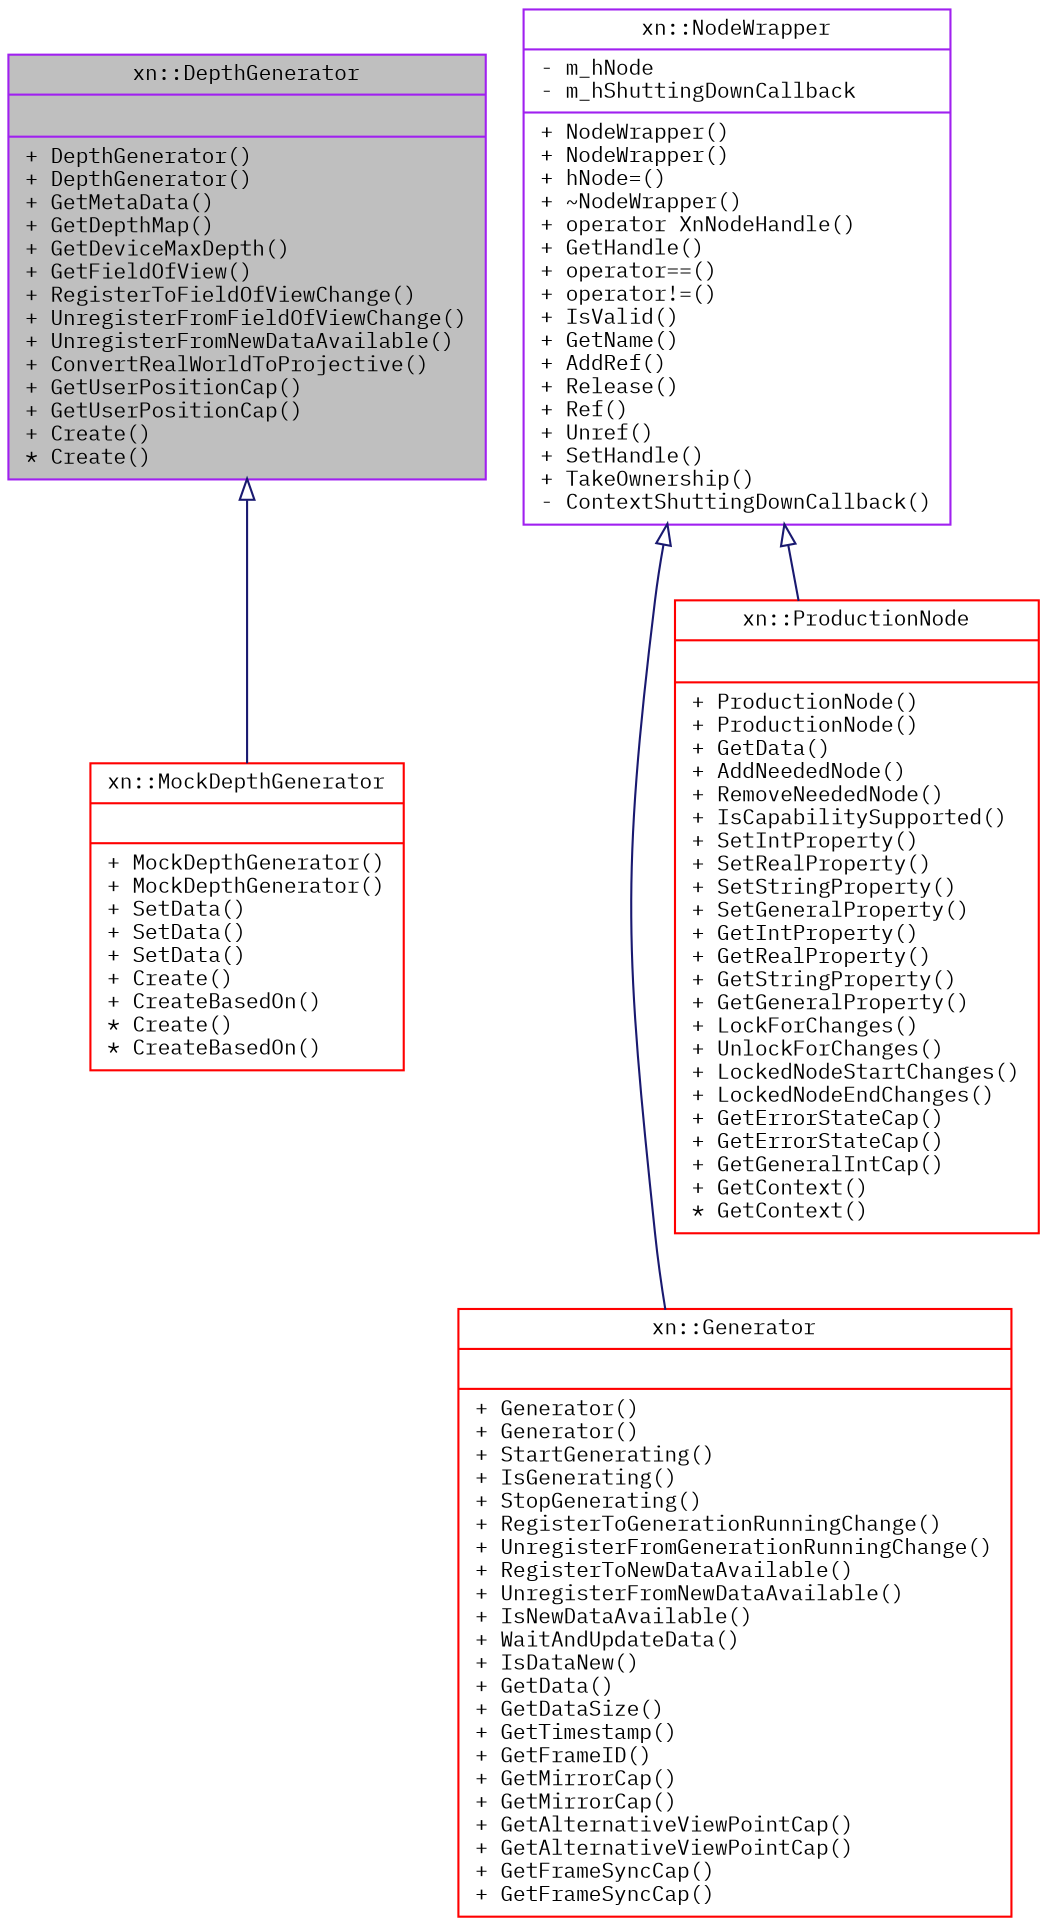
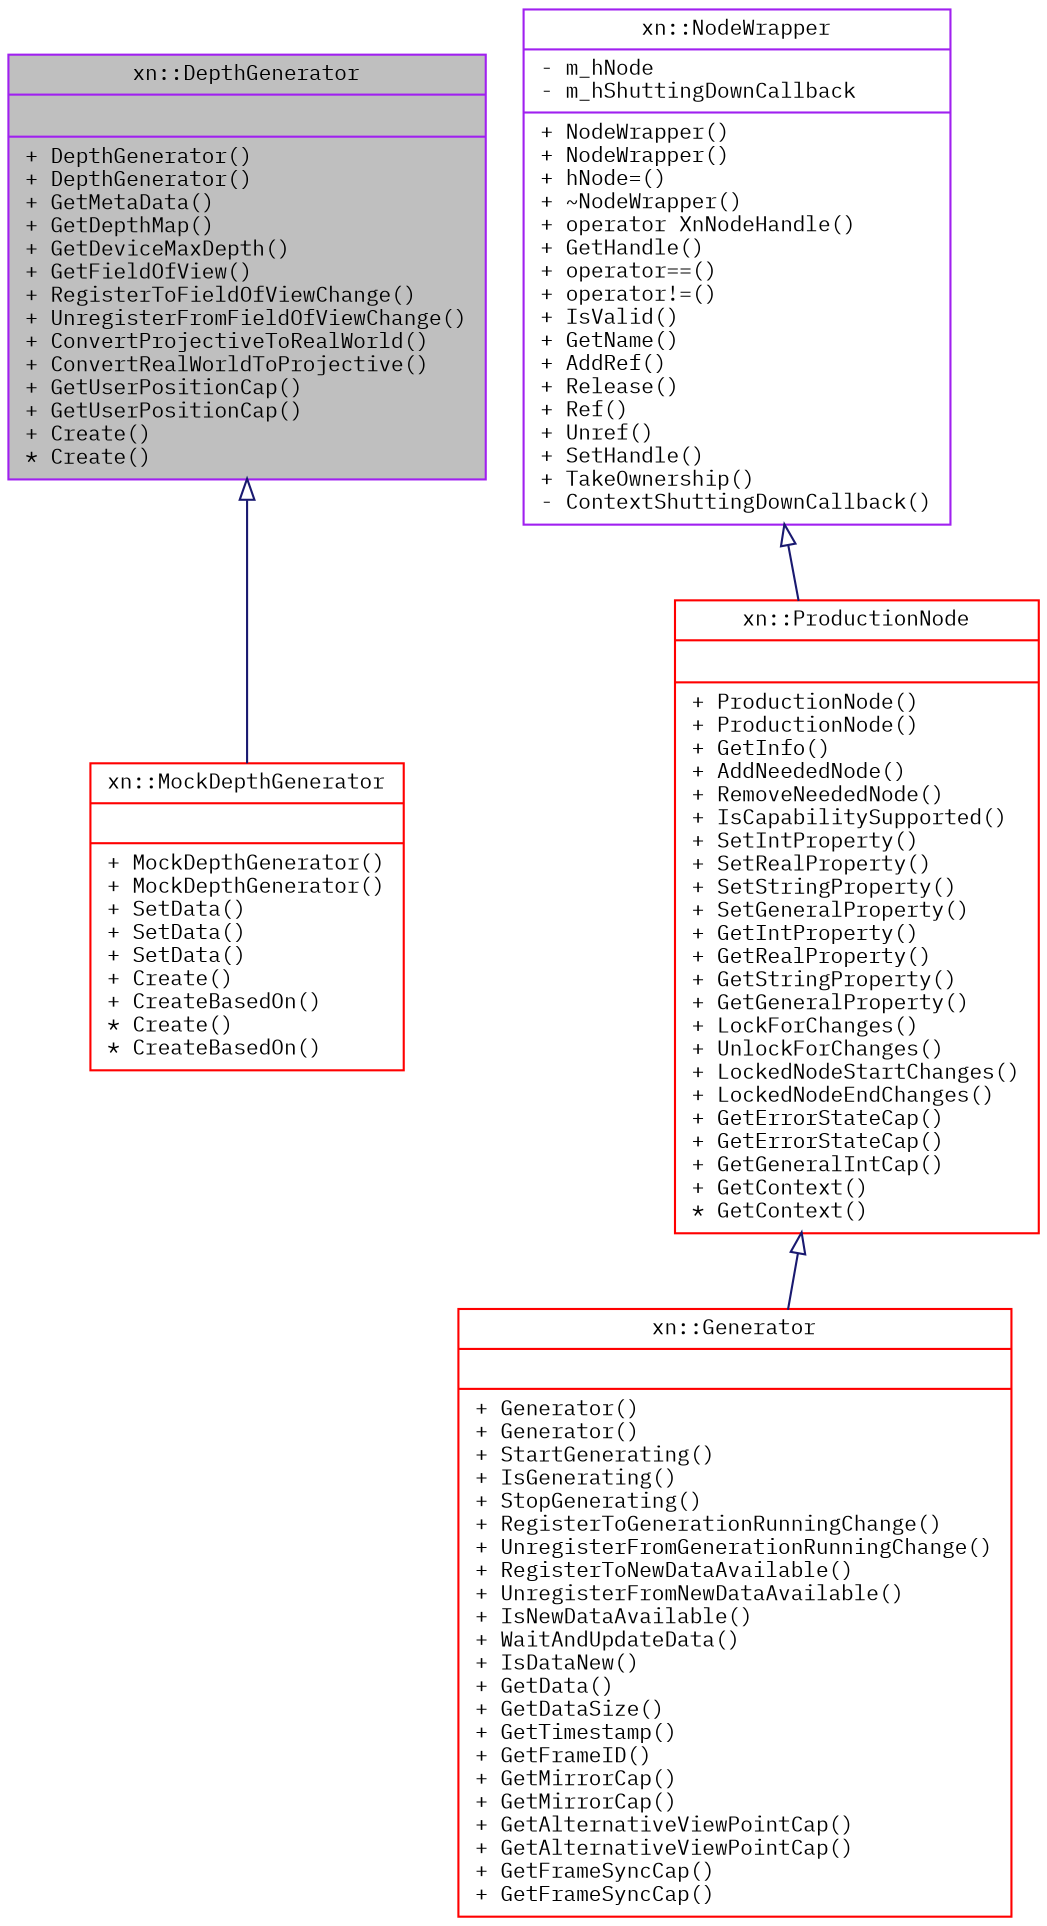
node "xn::DepthGenerator": text "+ UnregisterFromNewDataAvailable()" -> "+ ConvertProjectiveToRealWorld()"
node "xn::ProductionNode": text "+ GetData()" -> "+ GetInfo()"
edge "xn::Generator" -> "xn::NodeWrapper": now "xn::Generator" -> "xn::ProductionNode"
